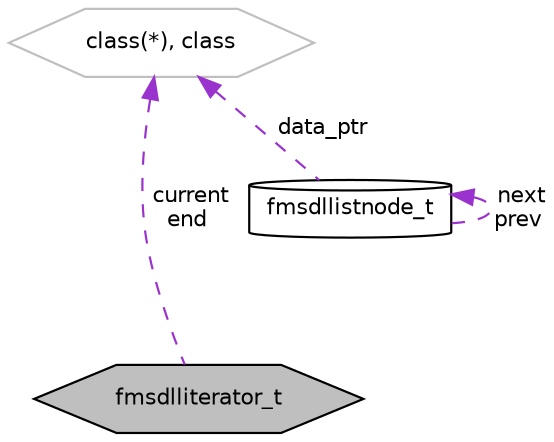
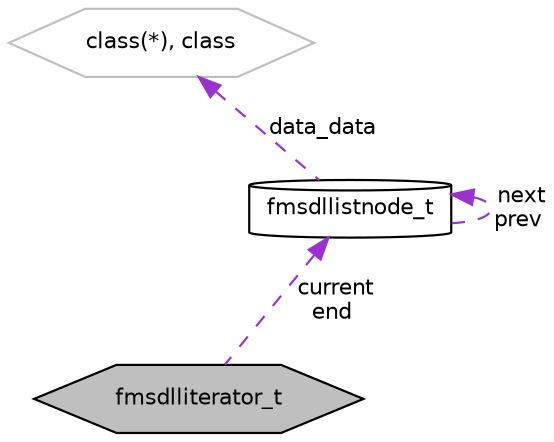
edge "fmsdllistnode_t" -> "class(*), class": label " data_ptr" -> " data_data"
edge "fmsdlliterator_t" -> "class(*), class": now "fmsdlliterator_t" -> "fmsdllistnode_t"
